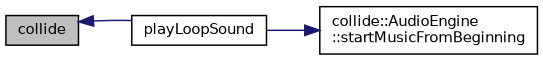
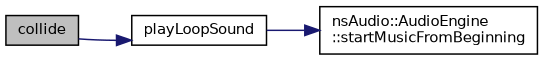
edge "playLoopSound" -> "collide": reversed
node "collide::AudioEngine ::startMusicFromBeginning": label "collide::AudioEngine ::startMusicFromBeginning" -> "nsAudio::AudioEngine ::startMusicFromBeginning"
